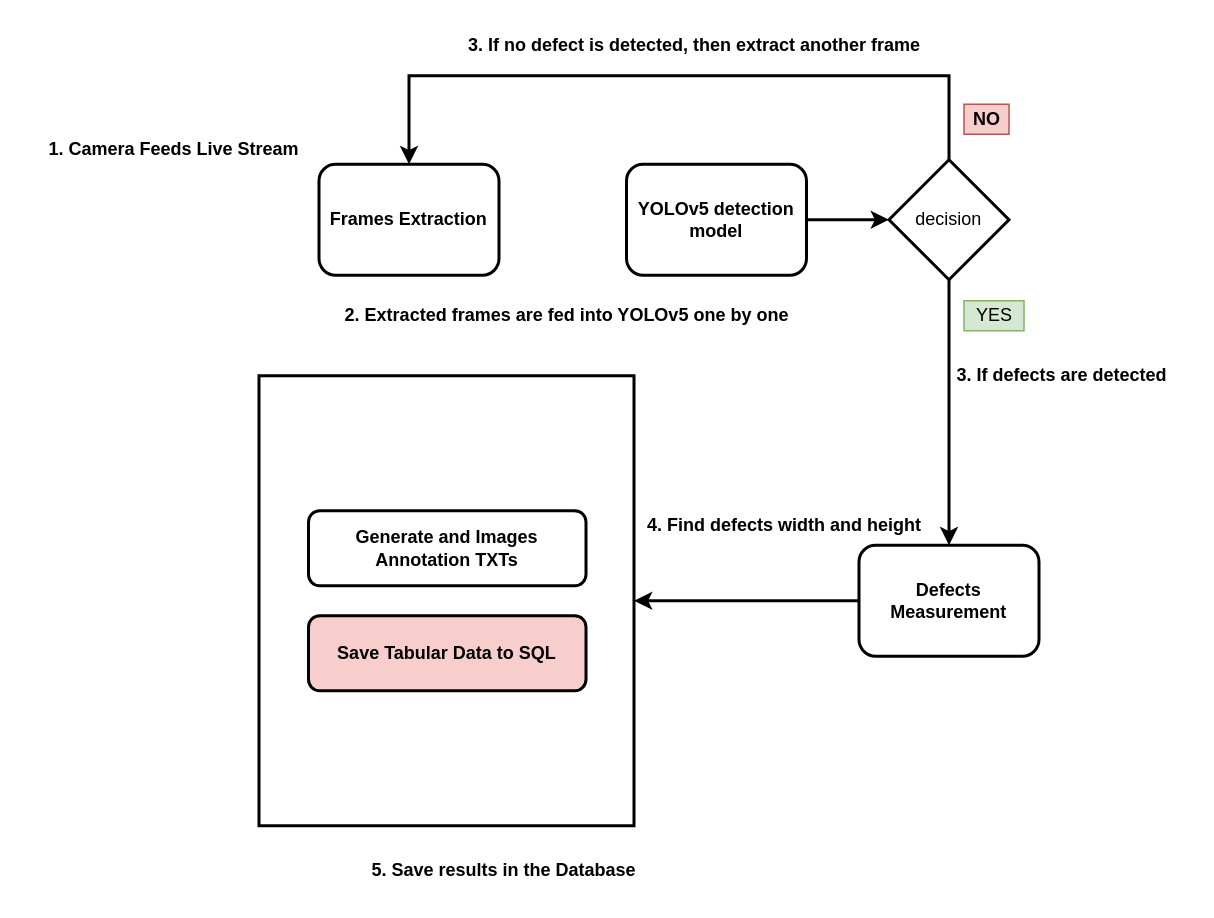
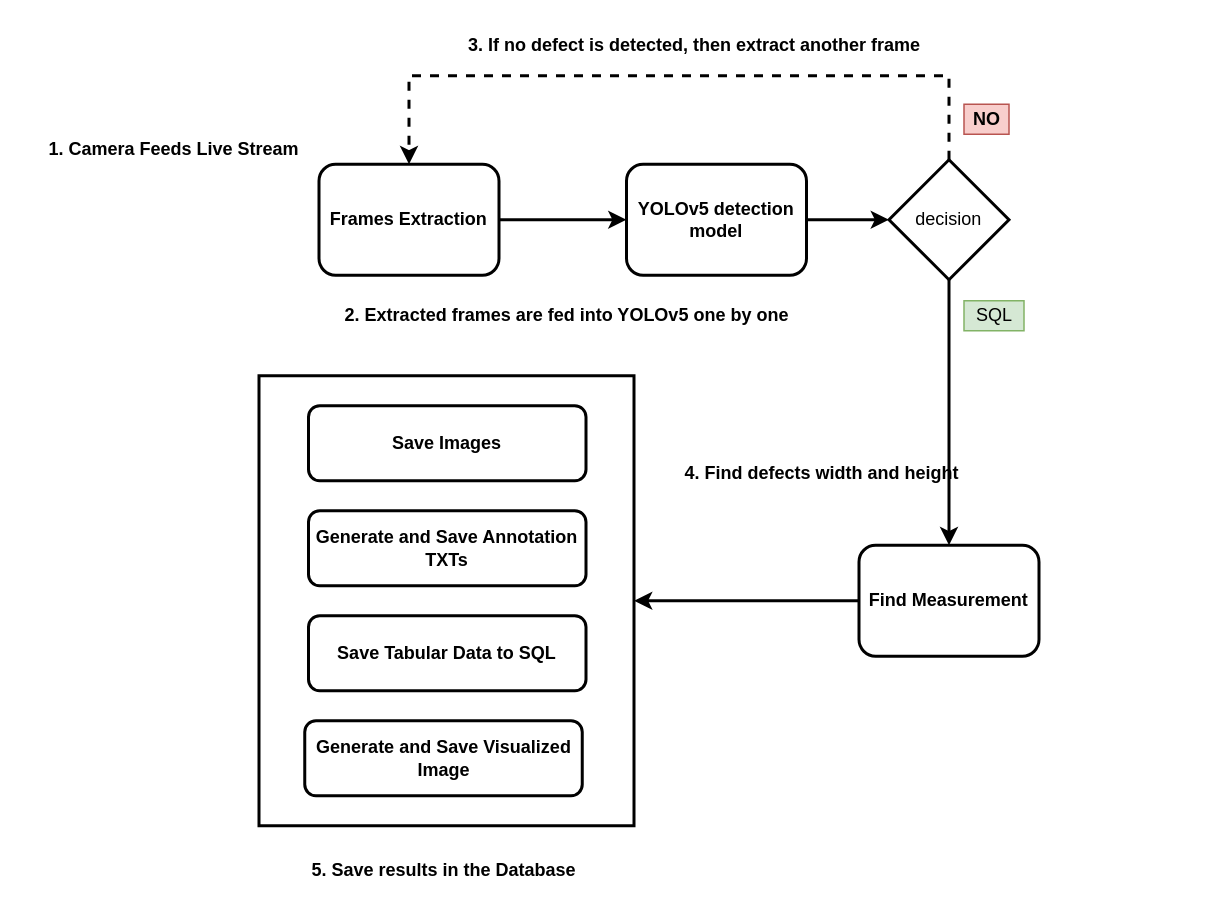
edge "decision" -> "Frames Extraction": style solid -> dashed
edge "Frames Extraction" -> "YOLOv5 detection model": added
node "YES": label "YES" -> "SQL"
node "3. If defects are detected": removed
node "Save Images": added
node "4. Find defects width and height": moved (784, 526) -> (821, 473)
node "Generate and Images Annotation TXTs": label "Generate and Images Annotation TXTs" -> "Generate and Save Annotation TXTs"
node "Defects Measurement": label "Defects Measurement" -> "Find Measurement"
node "Save Tabular Data to SQL": fillcolor #f8cecc -> #ffffff
node "Generate and Save Visualized Image": added
node "5. Save results in the Database": moved (503, 871) -> (443, 871)
